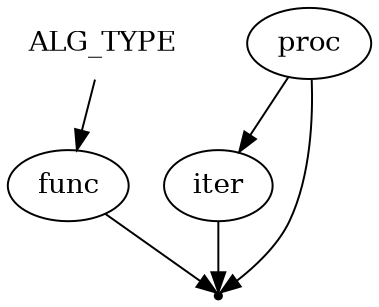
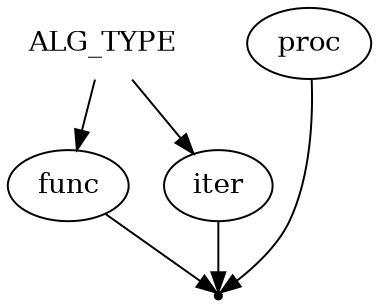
edge "proc" -> "iter": now "ALG_TYPE" -> "iter"
